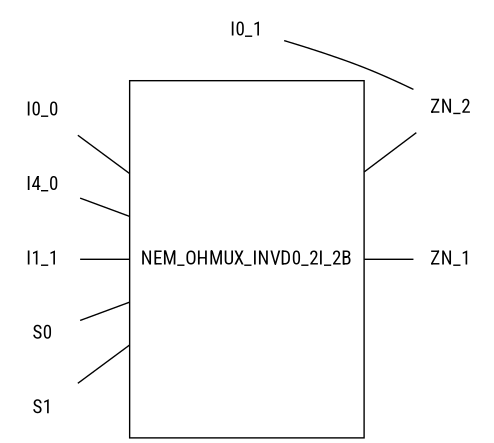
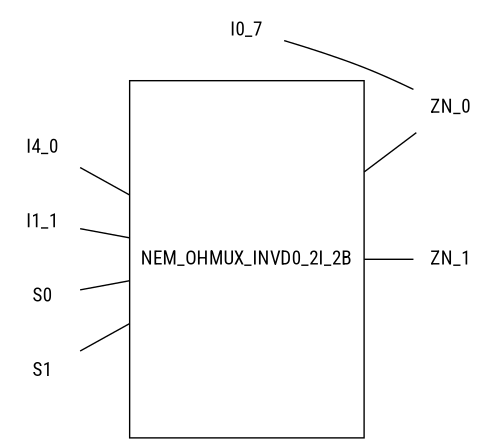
node "I0_1": label "I0_1" -> "I0_7"
node "ZN_2": label "ZN_2" -> "ZN_0"
node "I0_0": removed
